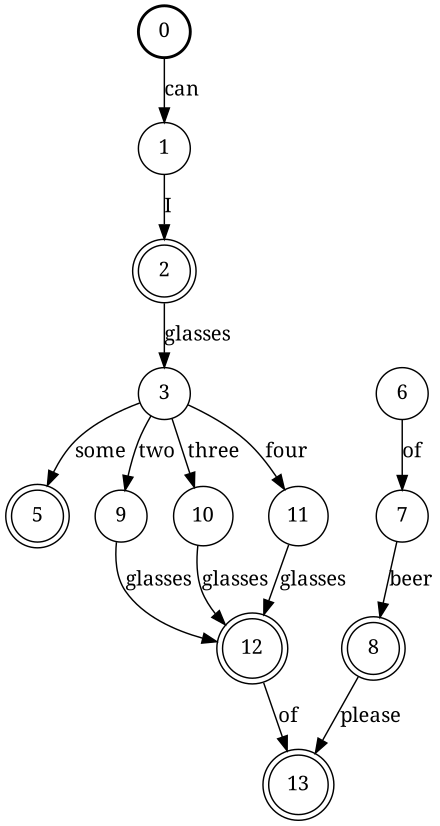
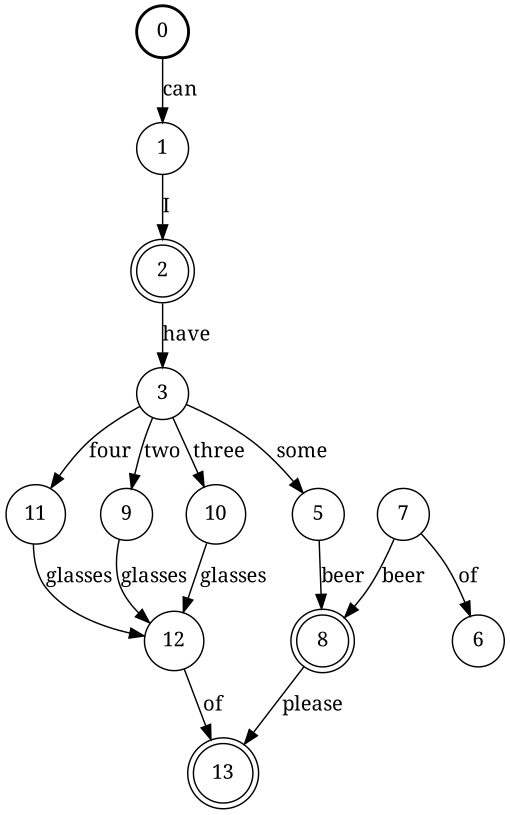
edge "2" -> "3": label "glasses" -> "have"
edge "6" -> "7": reversed
node "5": shape doublecircle -> circle
edge "5" -> "8": added, label "beer"
node "12": shape doublecircle -> circle
